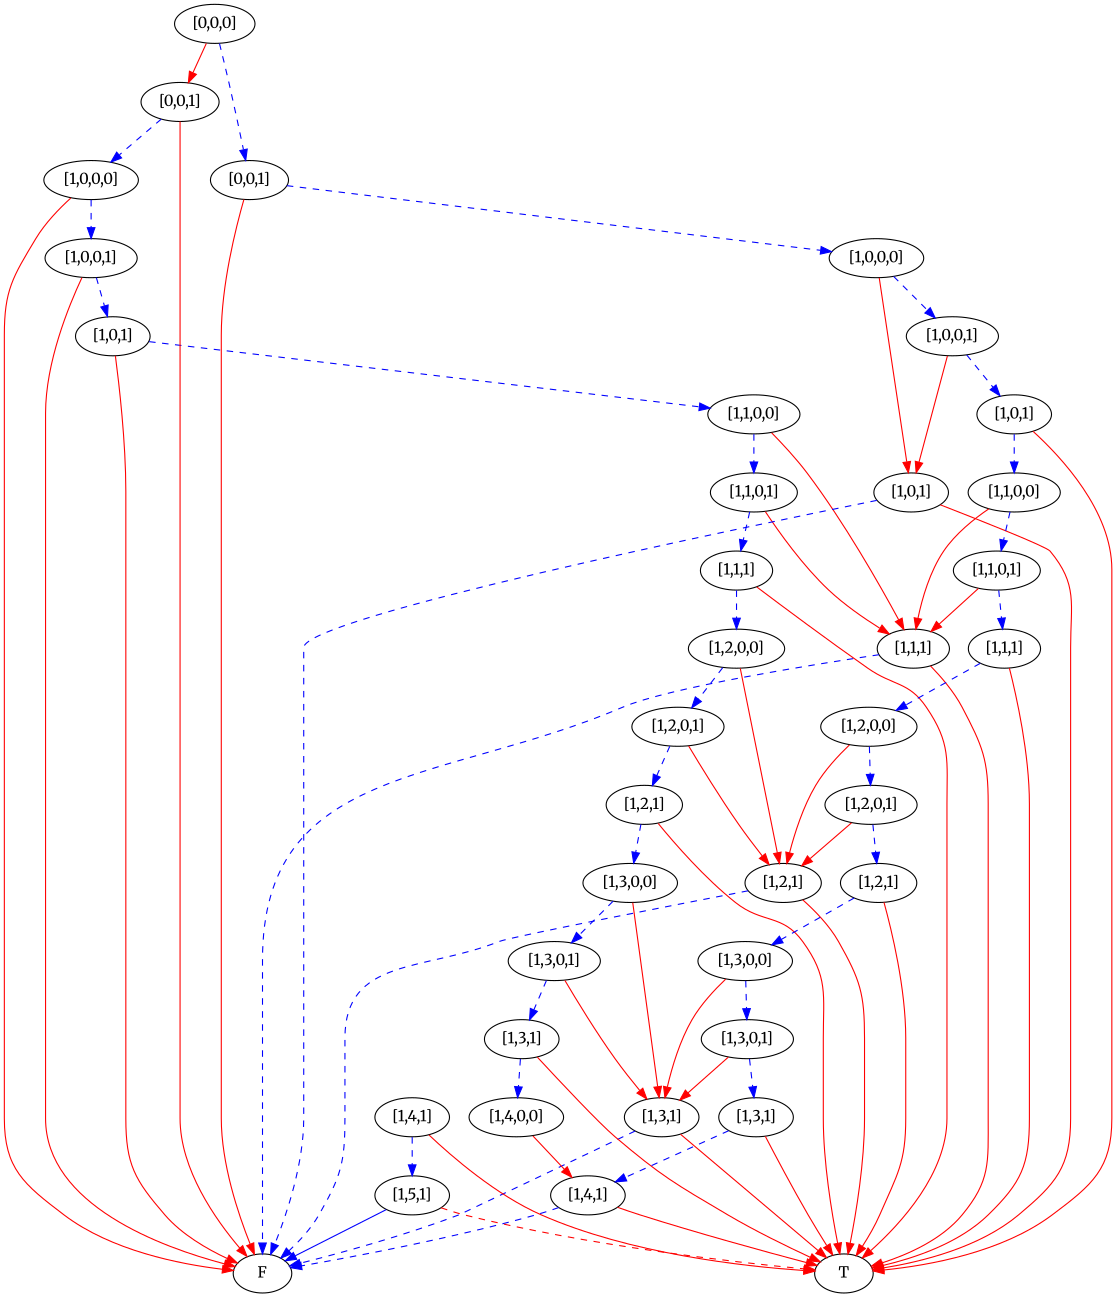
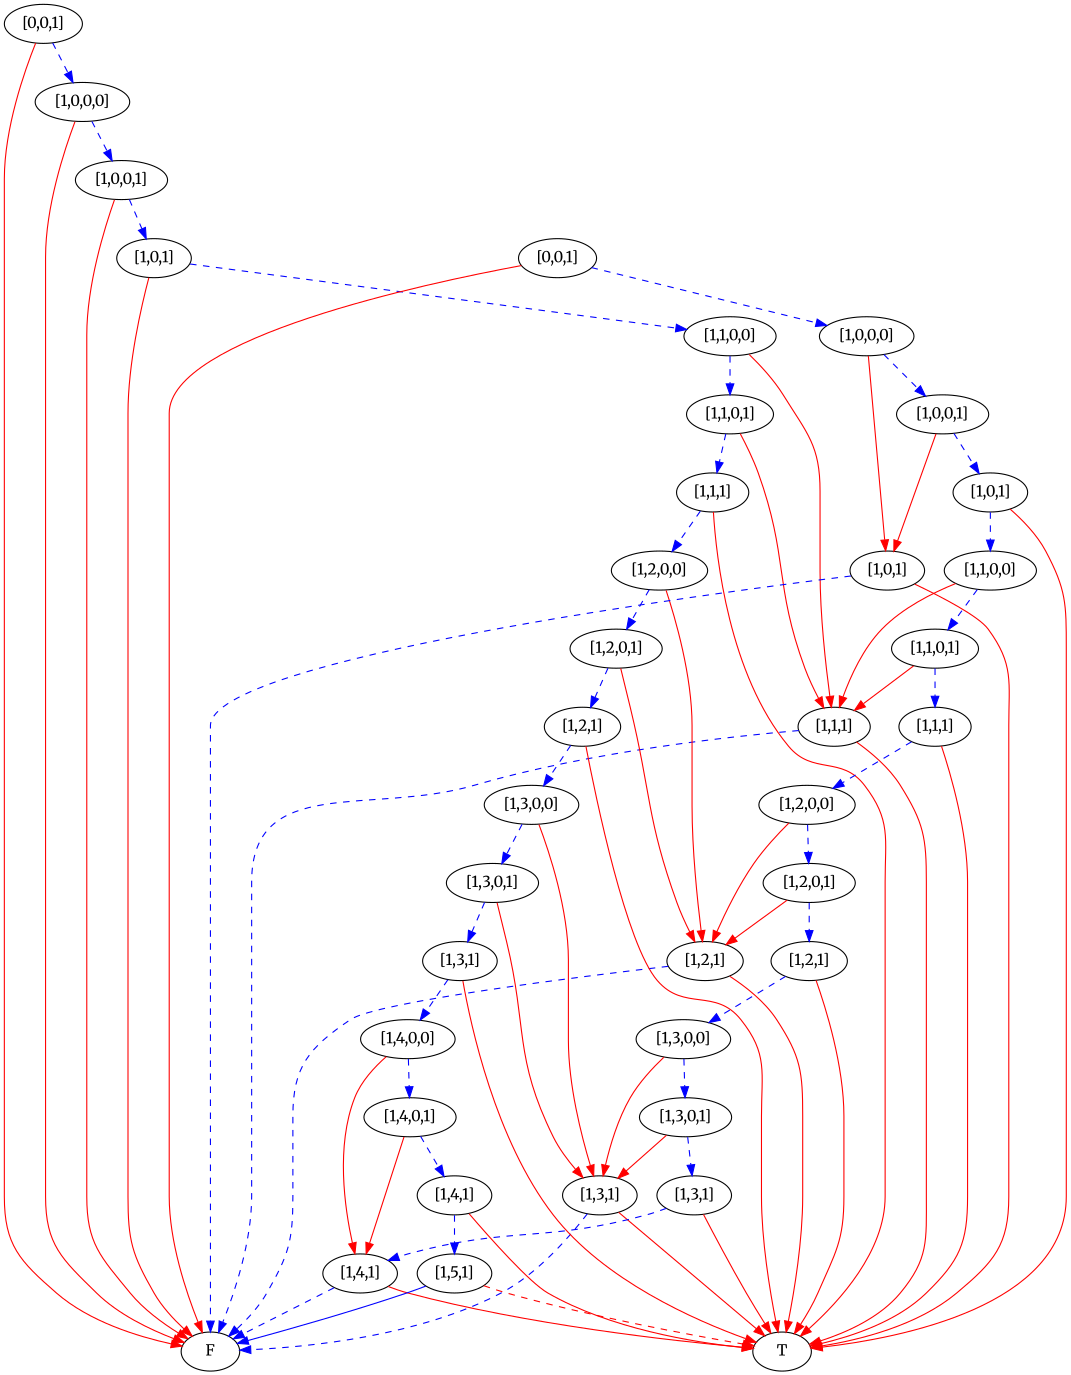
node "[0,0,0]": removed
node "[1,4,0,1]": added
